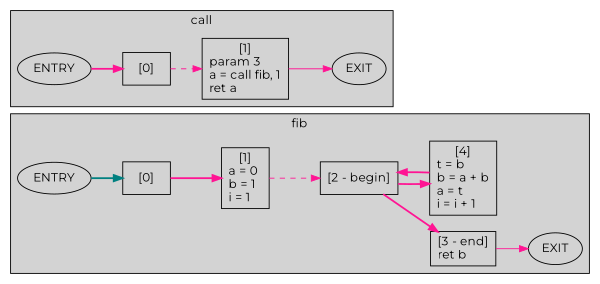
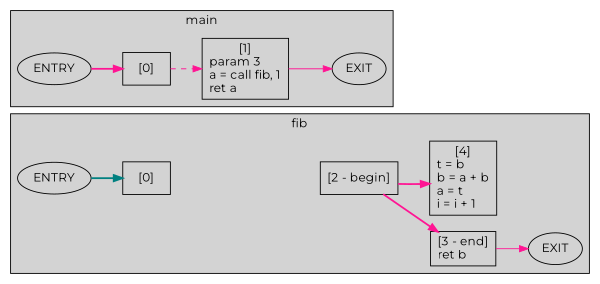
cluster "call": label "call" -> "main"
edge "[4] t = b b = a + b a = t i = i + 1" -> "[2 - begin]": removed
node "[1] a = 0 b = 1 i = 1": removed
